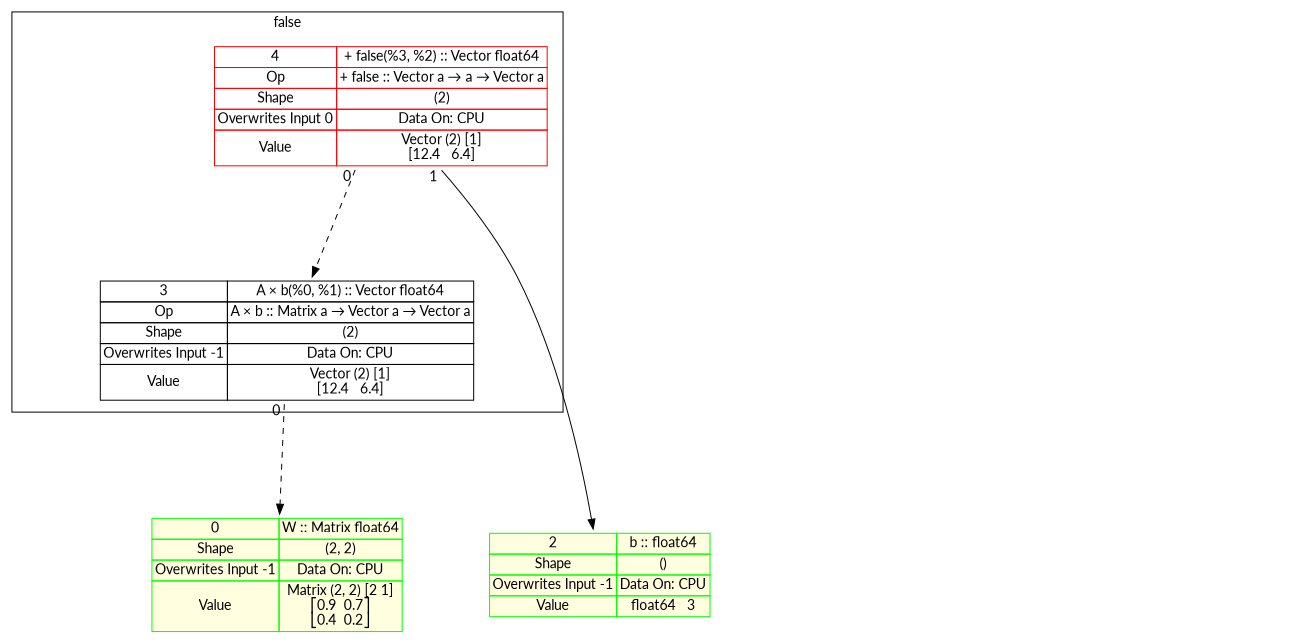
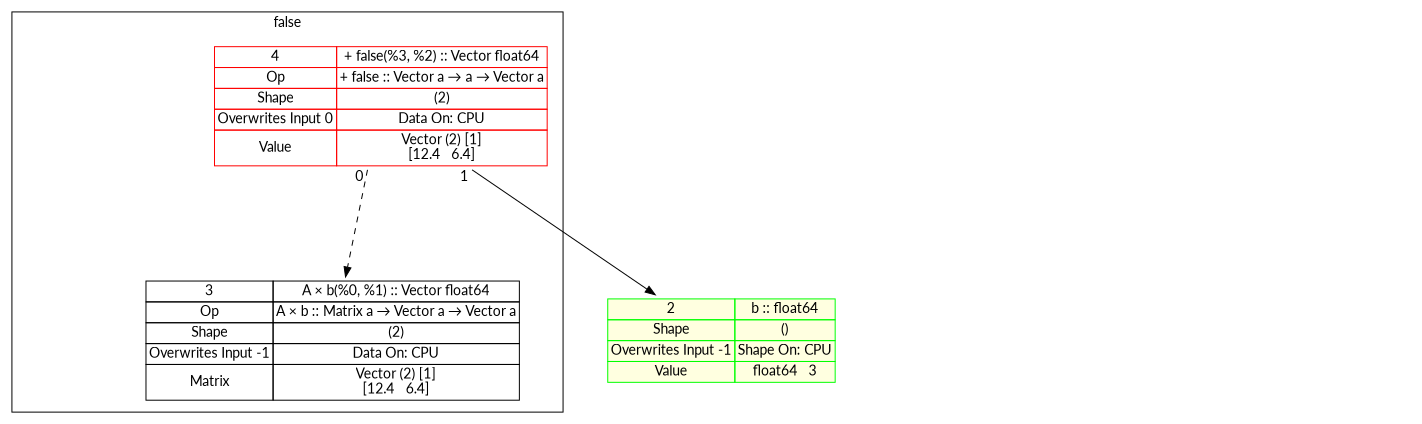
node "3": text "Value" -> "Matrix"
node "0": removed
node "2": text "Data On: CPU" -> "Shape On: CPU"
